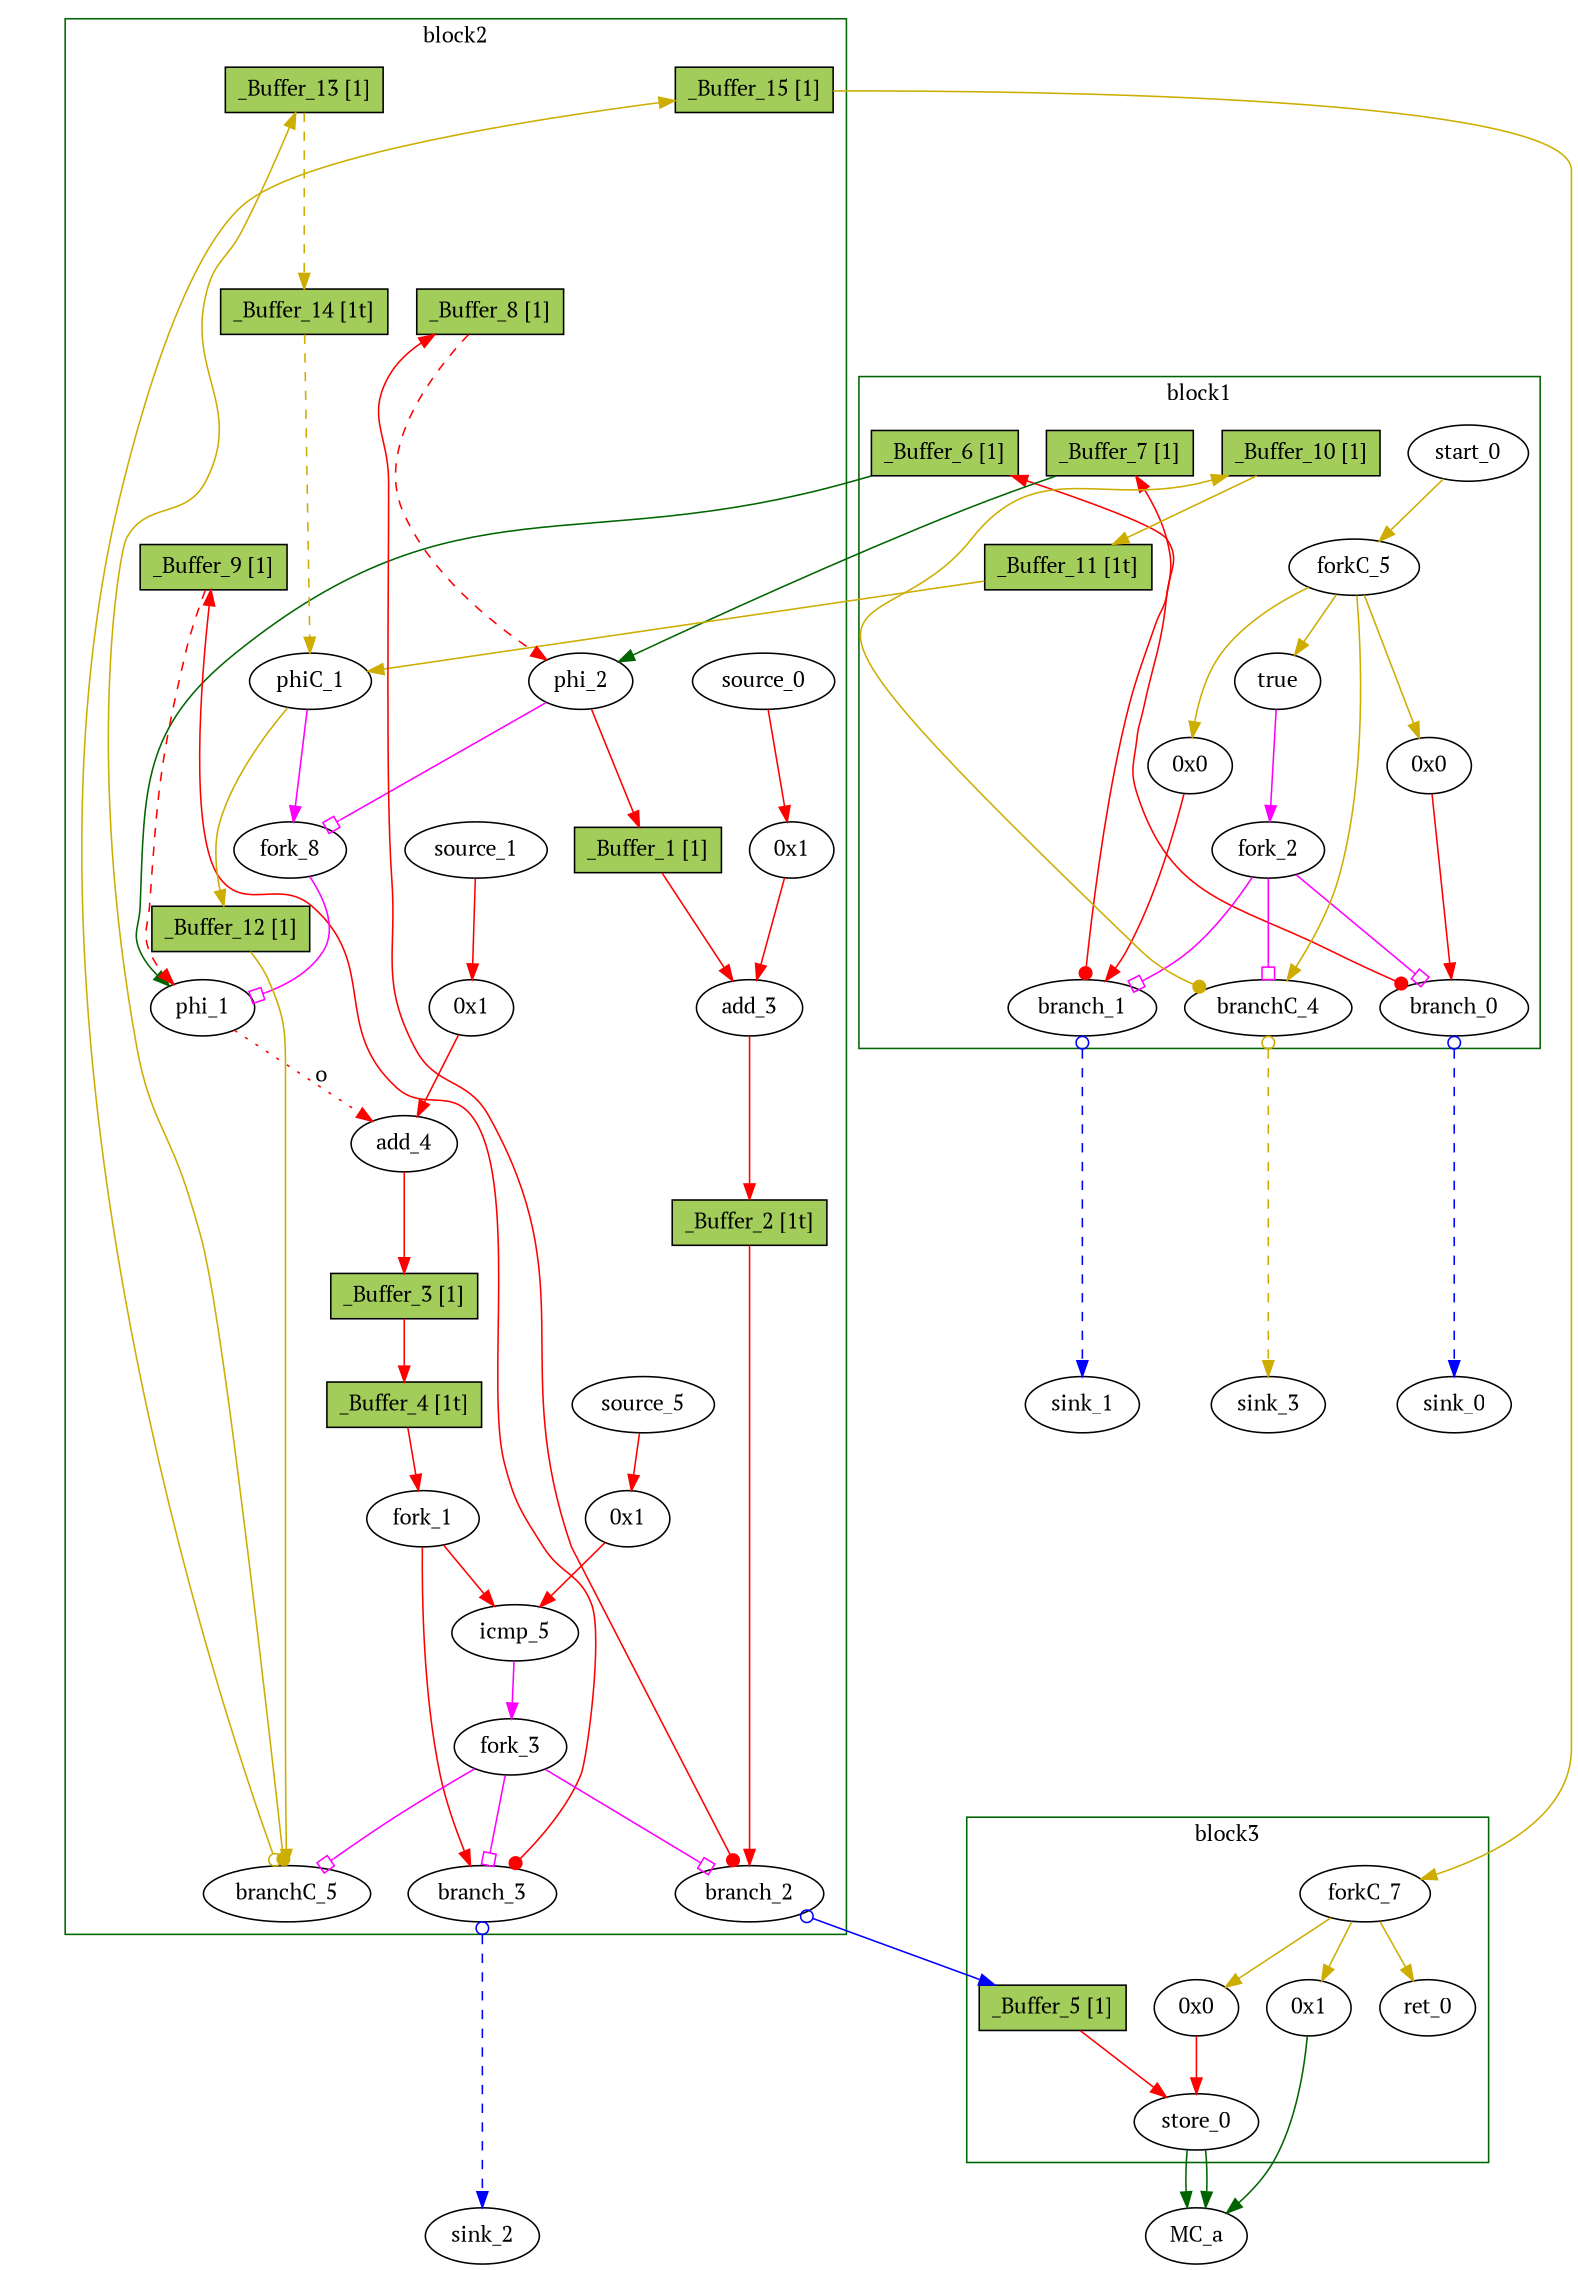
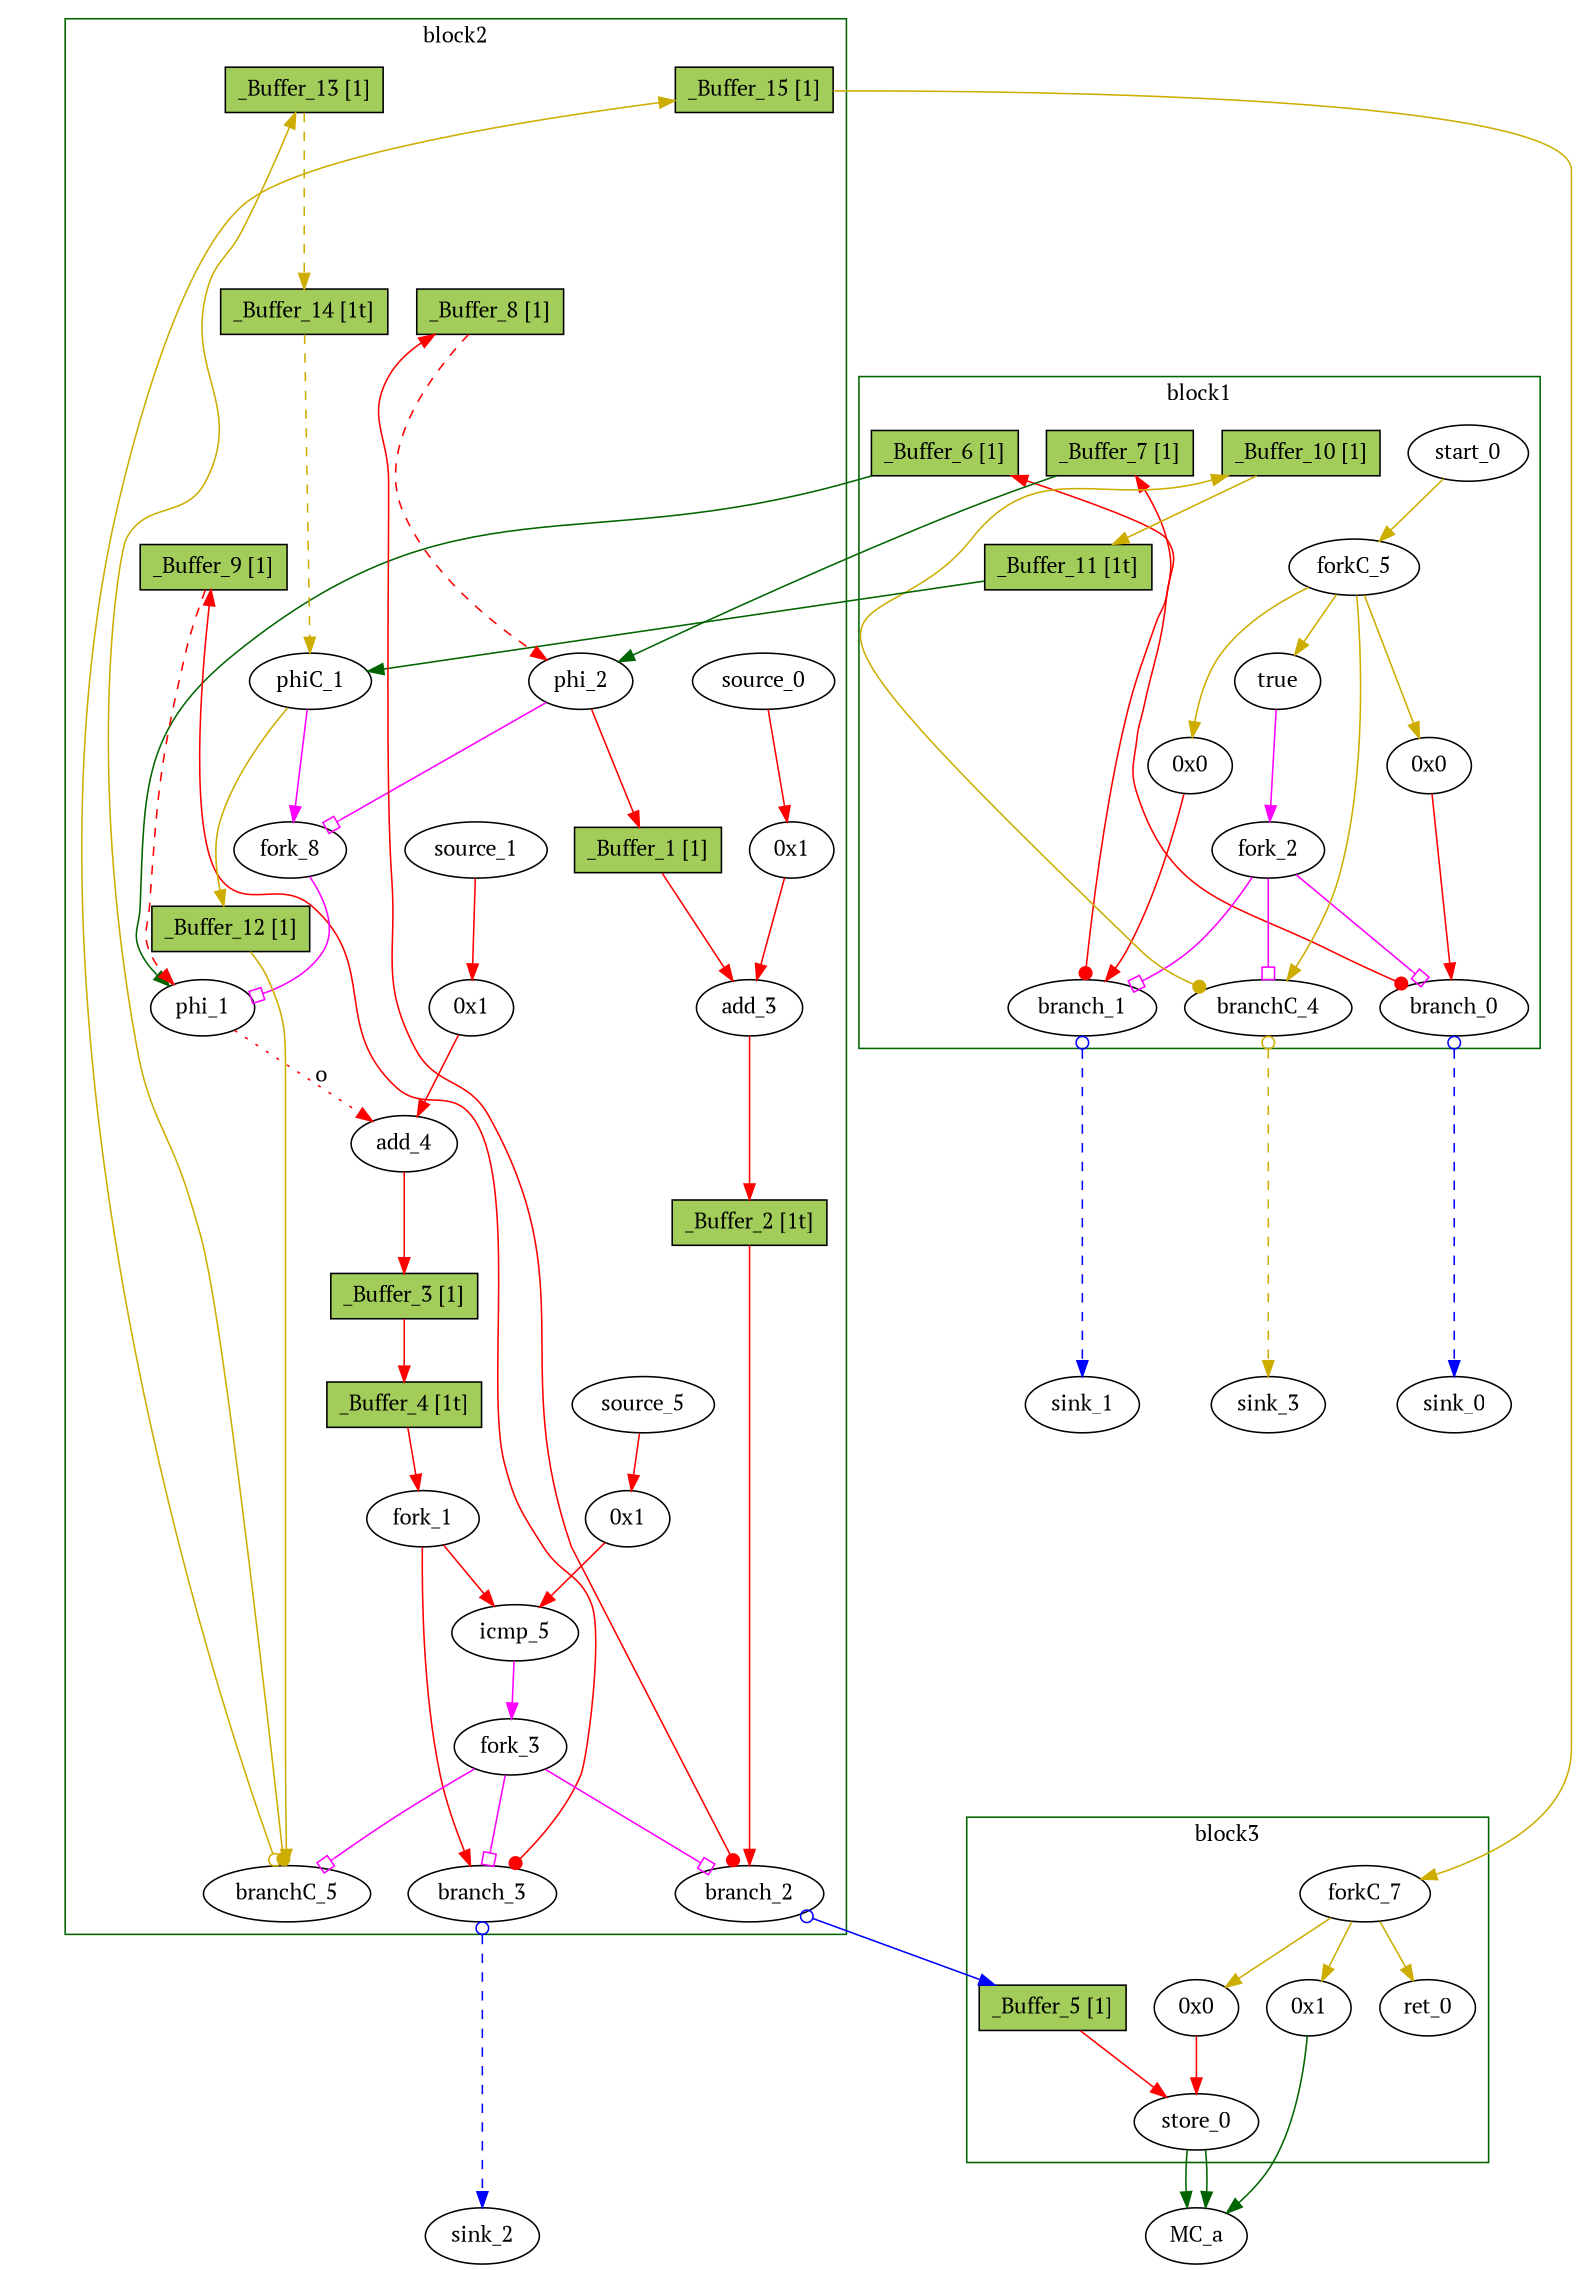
edge "_Buffer_11 [1t]" -> "phiC_1": color gold3 -> darkgreen
